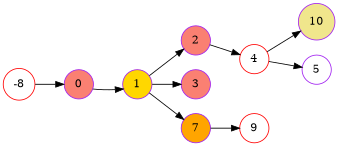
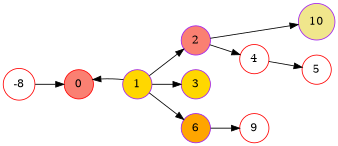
edge "4" -> "10": now "2" -> "10"
node "5": color purple -> red
node "0": color purple -> red
node "3": fillcolor salmon -> gold
edge "0" -> "1": reversed
node "7": label "7" -> "6"
